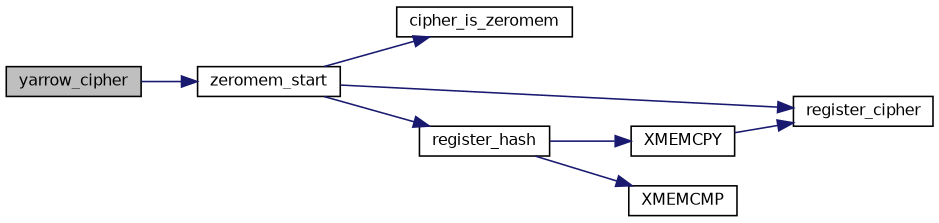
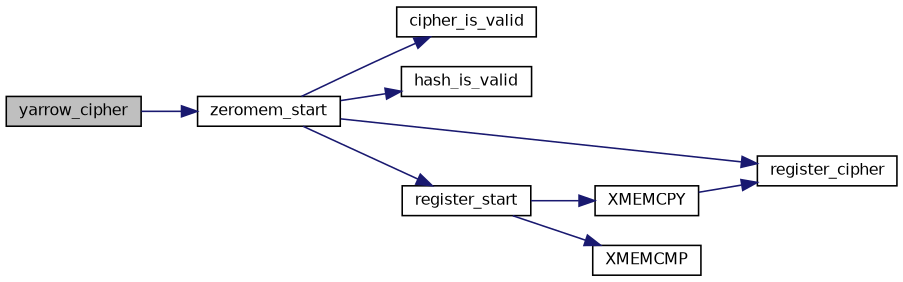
node "cipher_is_zeromem": label "cipher_is_zeromem" -> "cipher_is_valid"
node "hash_is_valid": added
node "register_hash": label "register_hash" -> "register_start"
